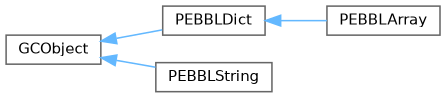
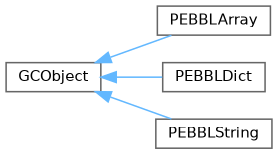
edge "PEBBLArray" -> "PEBBLDict": now "PEBBLArray" -> "GCObject"
